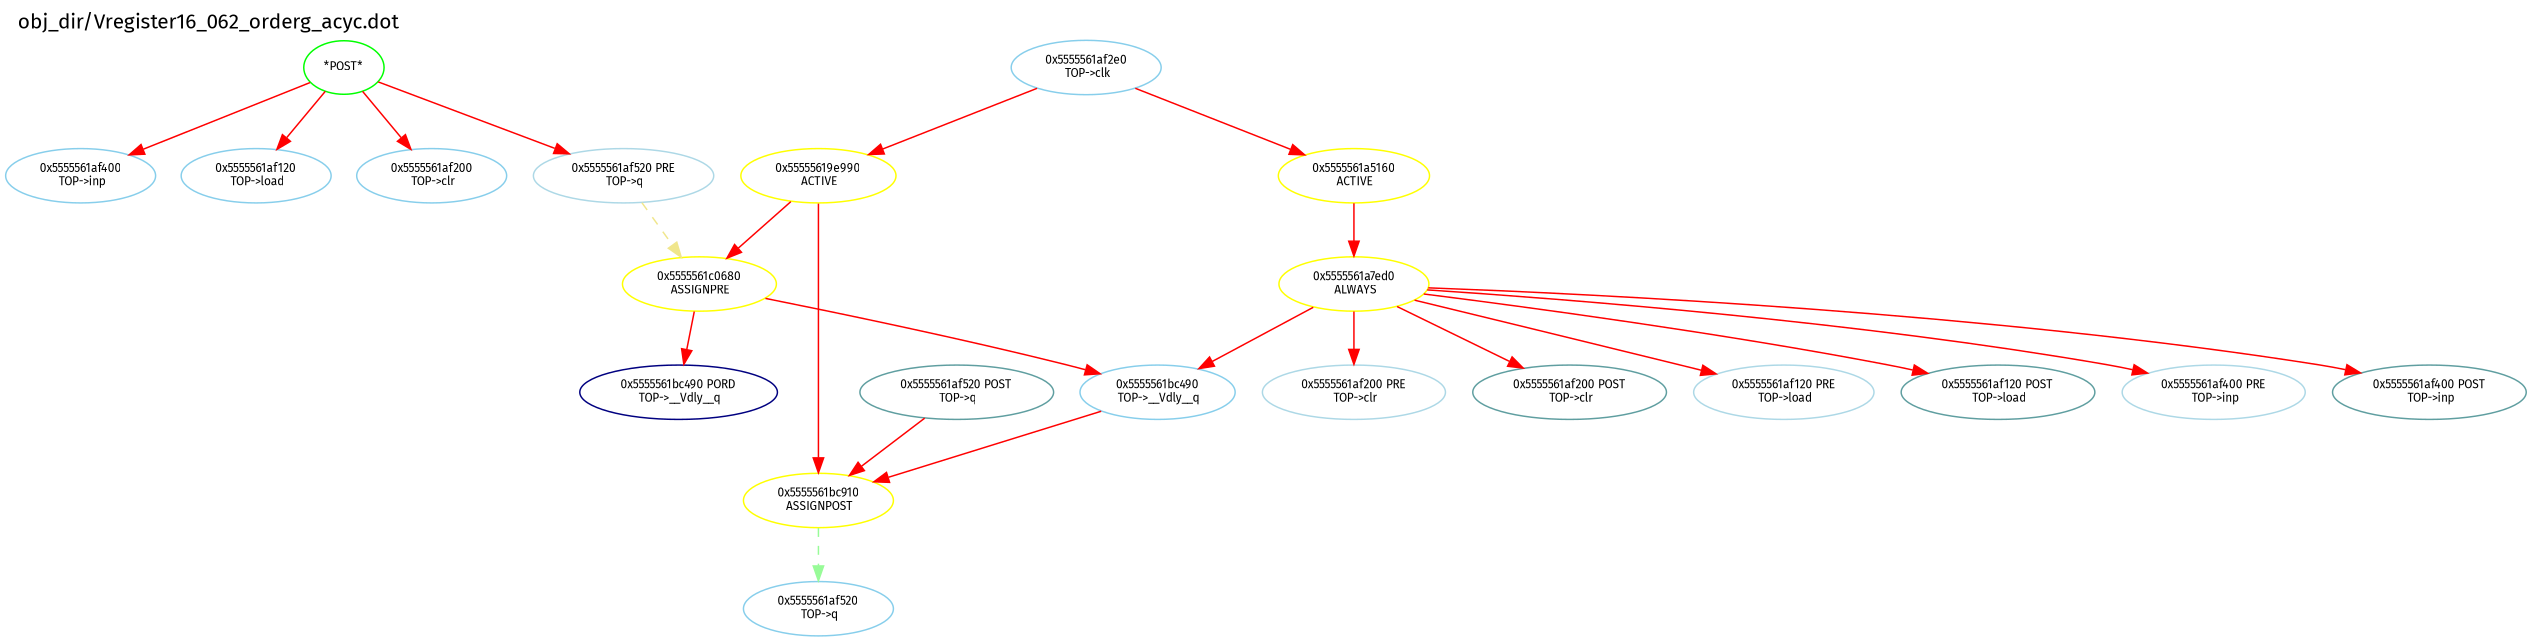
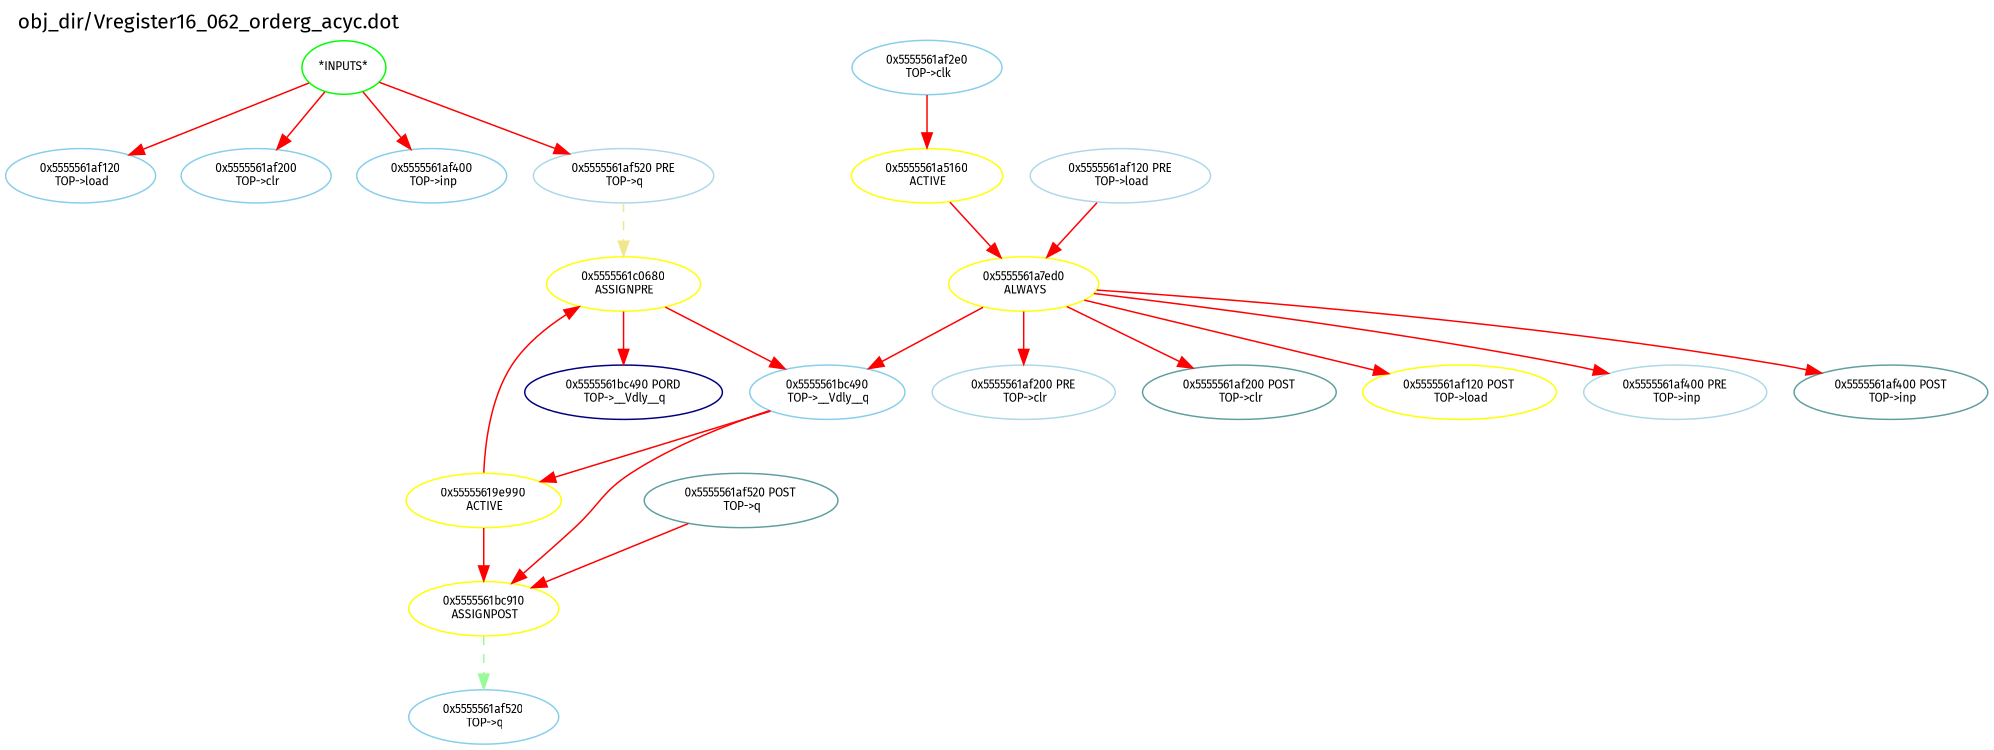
node "*POST*": label "*POST*" -> "*INPUTS*"
edge "0x5555561af2e0 TOP->clk" -> "0x55555619e990 ACTIVE": now "0x5555561bc490 TOP->__Vdly__q" -> "0x55555619e990 ACTIVE"
edge "0x5555561a7ed0 ALWAYS" -> "0x5555561af120 PRE TOP->load": reversed
node "0x5555561af120 POST TOP->load": color CadetBlue -> yellow
